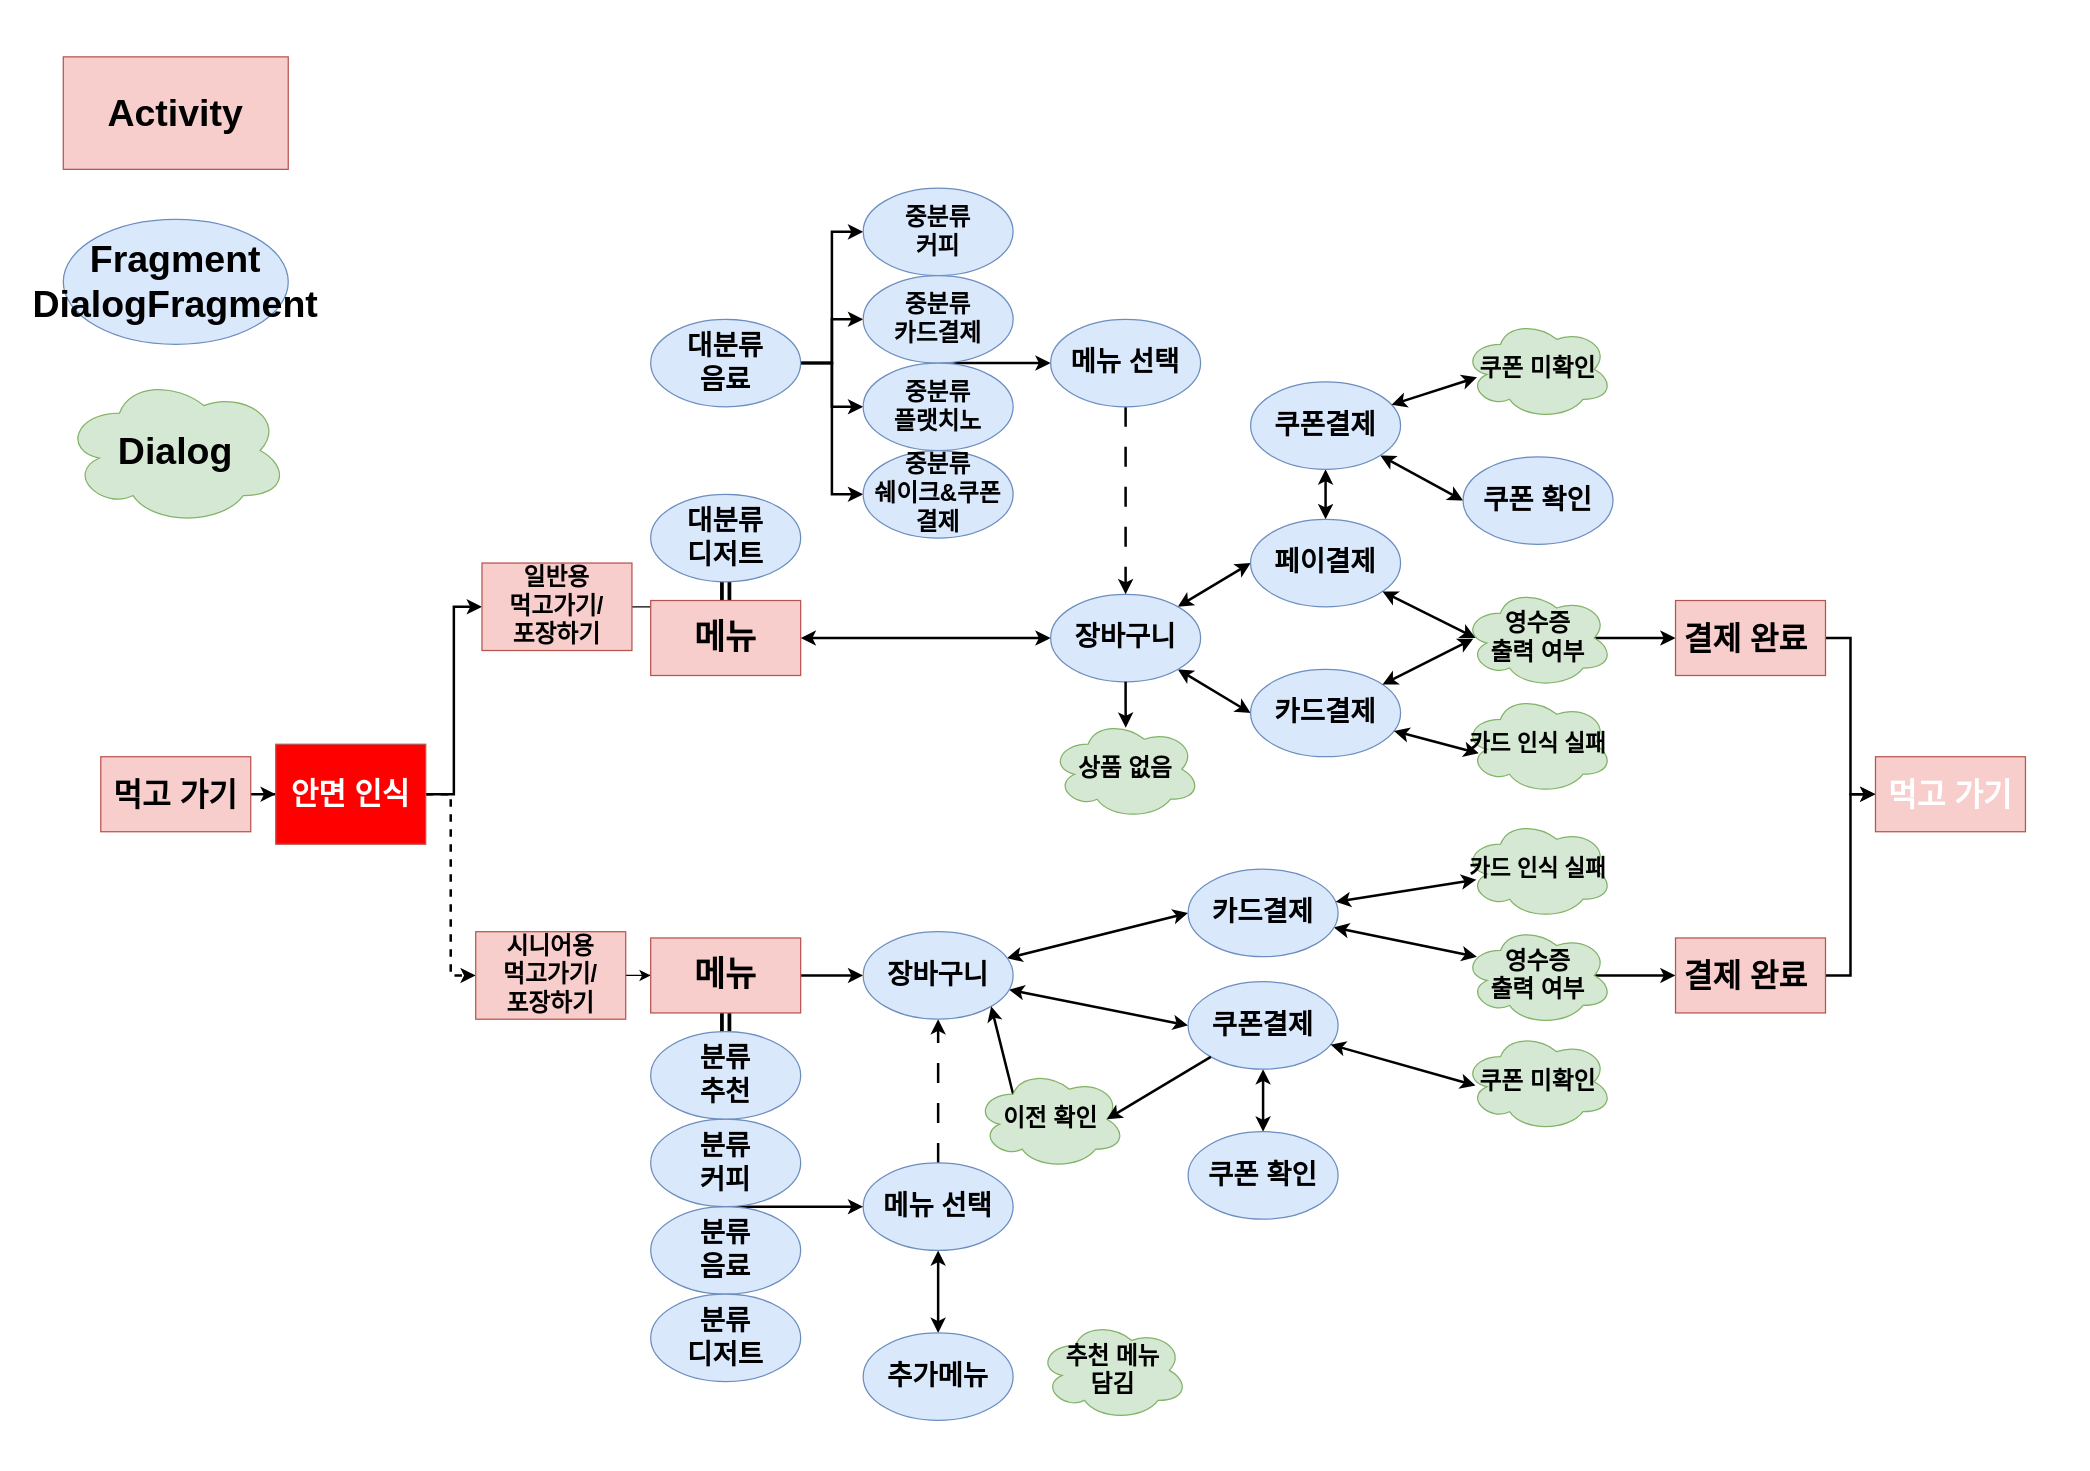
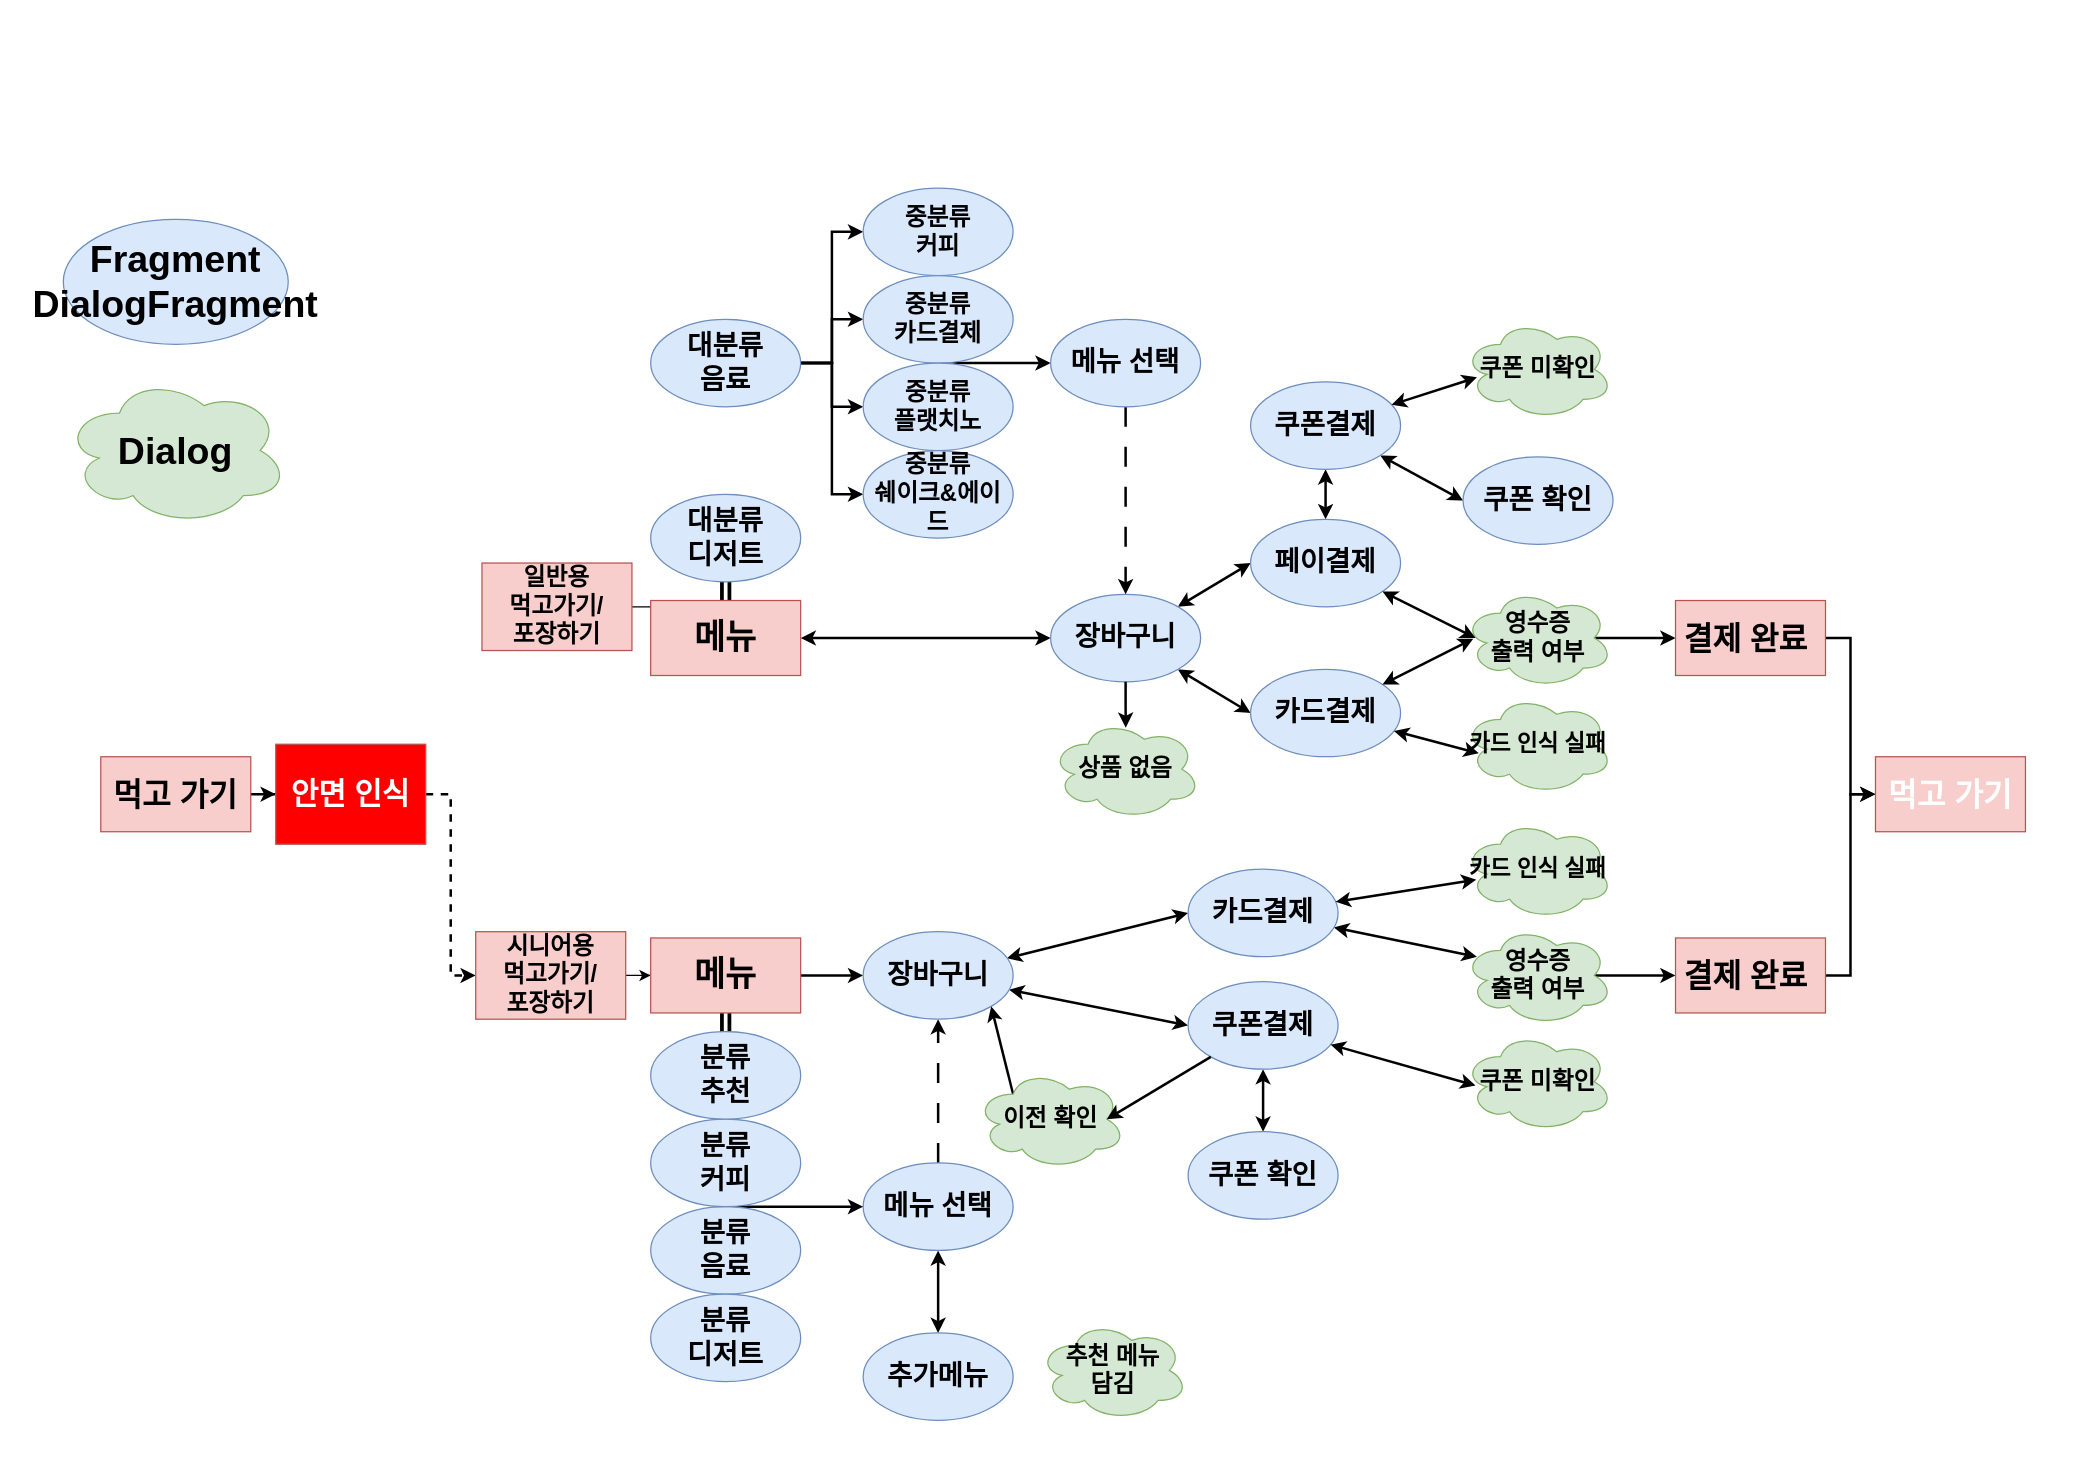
node "Activity": removed
node "중분류쉐이크&쿠폰결제": label "중분류쉐이크&쿠폰결제" -> "중분류쉐이크&에이드"
edge "안면 인식" -> "일반용먹고가기/포장하기": removed
